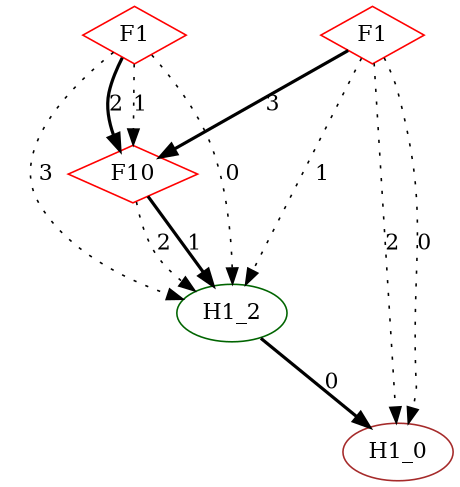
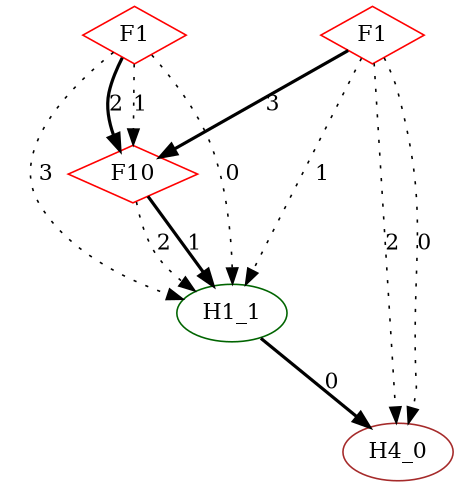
node "H1_2": label "H1_2" -> "H1_1"
node "H1_0": label "H1_0" -> "H4_0"
